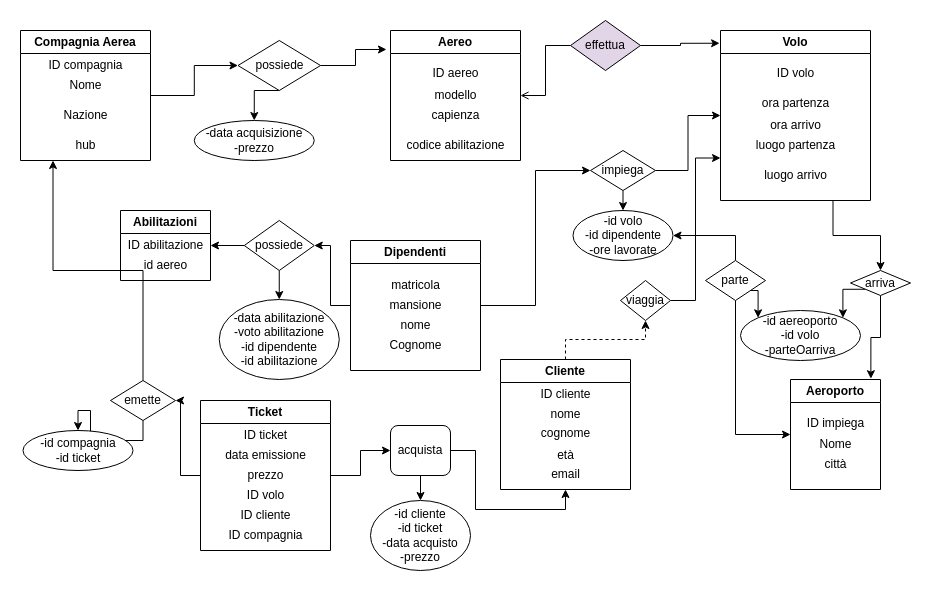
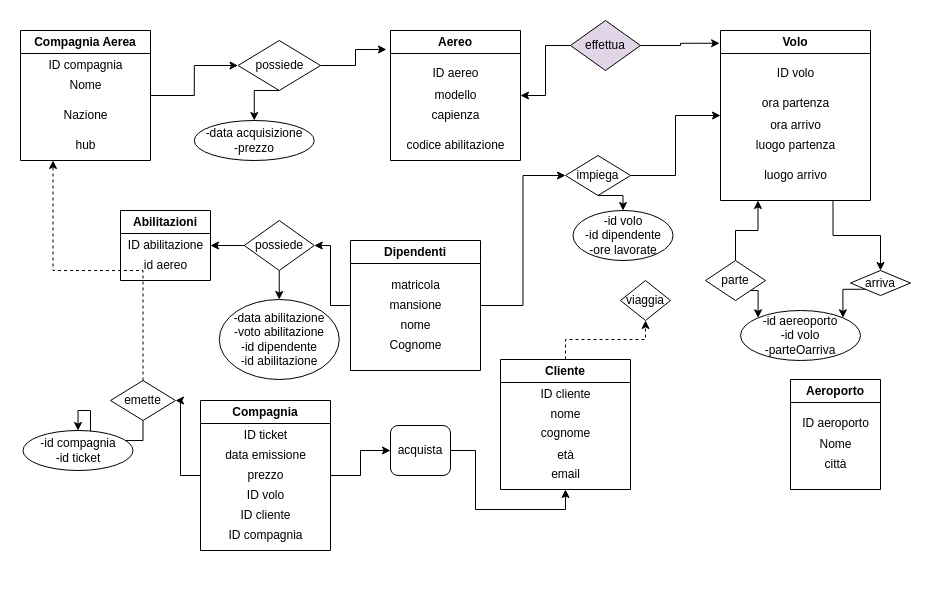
edge "effettua" -> "Aereo": arrowhead open -> classic
node "impiega": moved (623, 171) -> (598, 176)
edge "viaggia" -> "Volo": removed
edge "parte" -> "-id volo -id dipendente -ore lavorate": now "parte" -> "Volo"
edge "emette" -> "Compagnia Aerea": style solid -> dashed
edge "arriva" -> "Aeroporto": removed
edge "parte" -> "Aeroporto": removed
node "Ticket": label "Ticket" -> "Compagnia"
node "ID impiega": label "ID impiega" -> "ID aeroporto"
edge "acquista" -> "-id cliente-id ticket-data acquisto-prezzo": removed
node "-id cliente-id ticket-data acquisto-prezzo": removed
